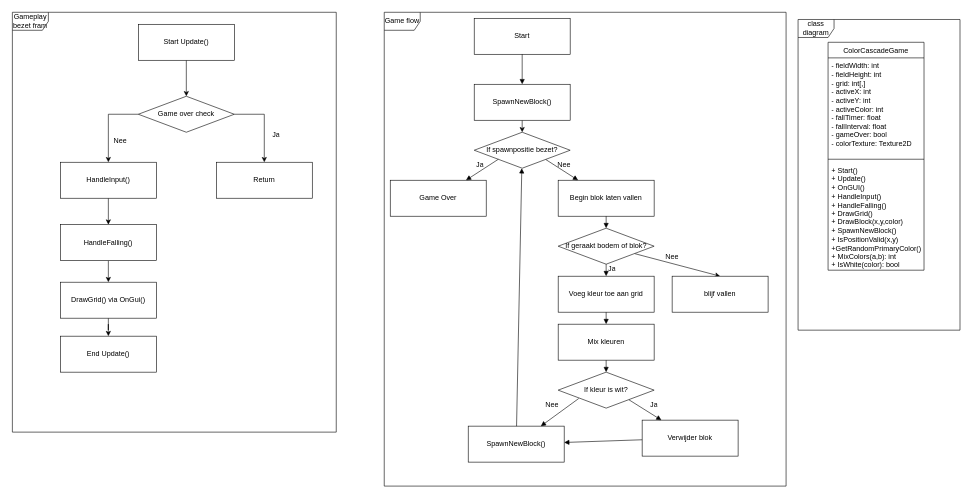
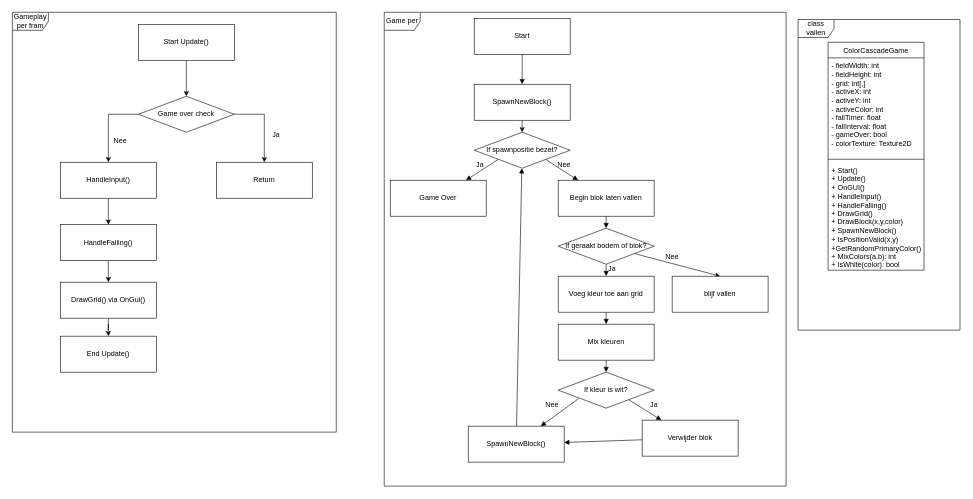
node "Gameplay bezet fram": label "Gameplay bezet fram" -> "Gameplay per fram"
node "Game flow": label "Game flow" -> "Game per"
node "class diagram": label "class diagram" -> "class vallen"
